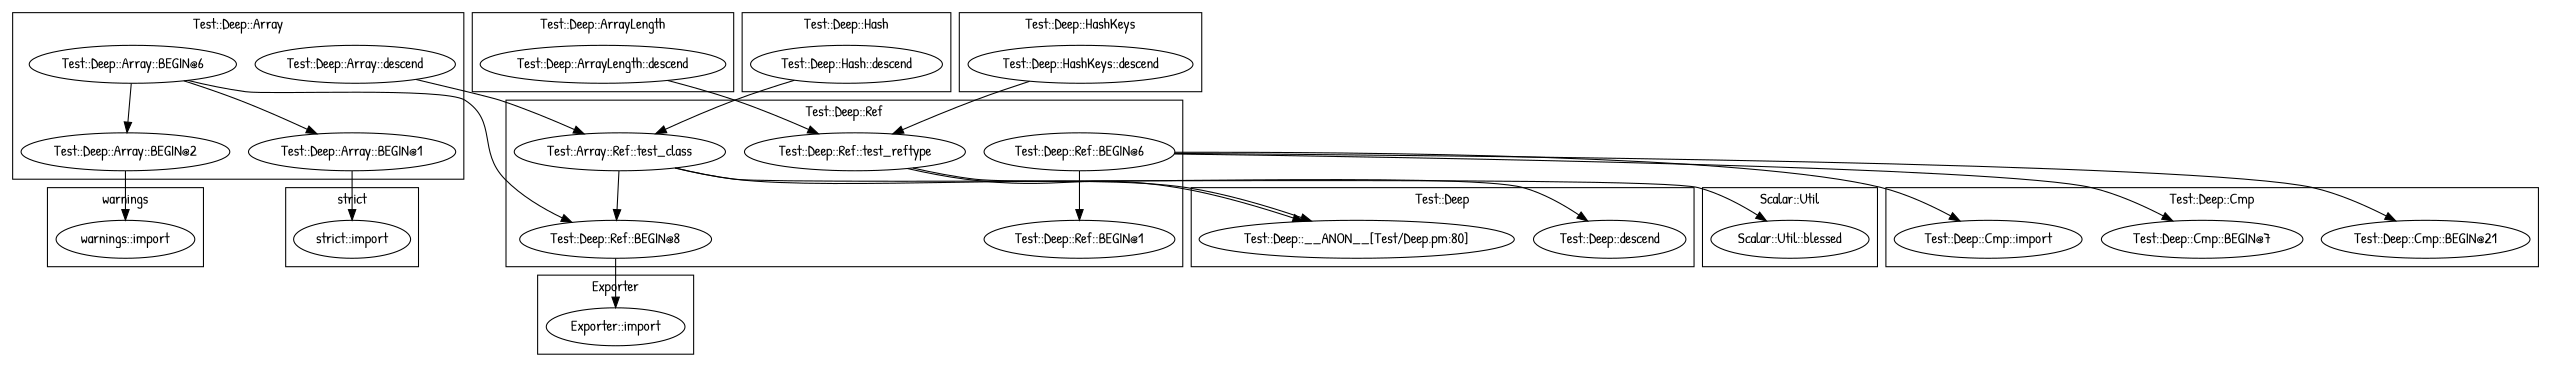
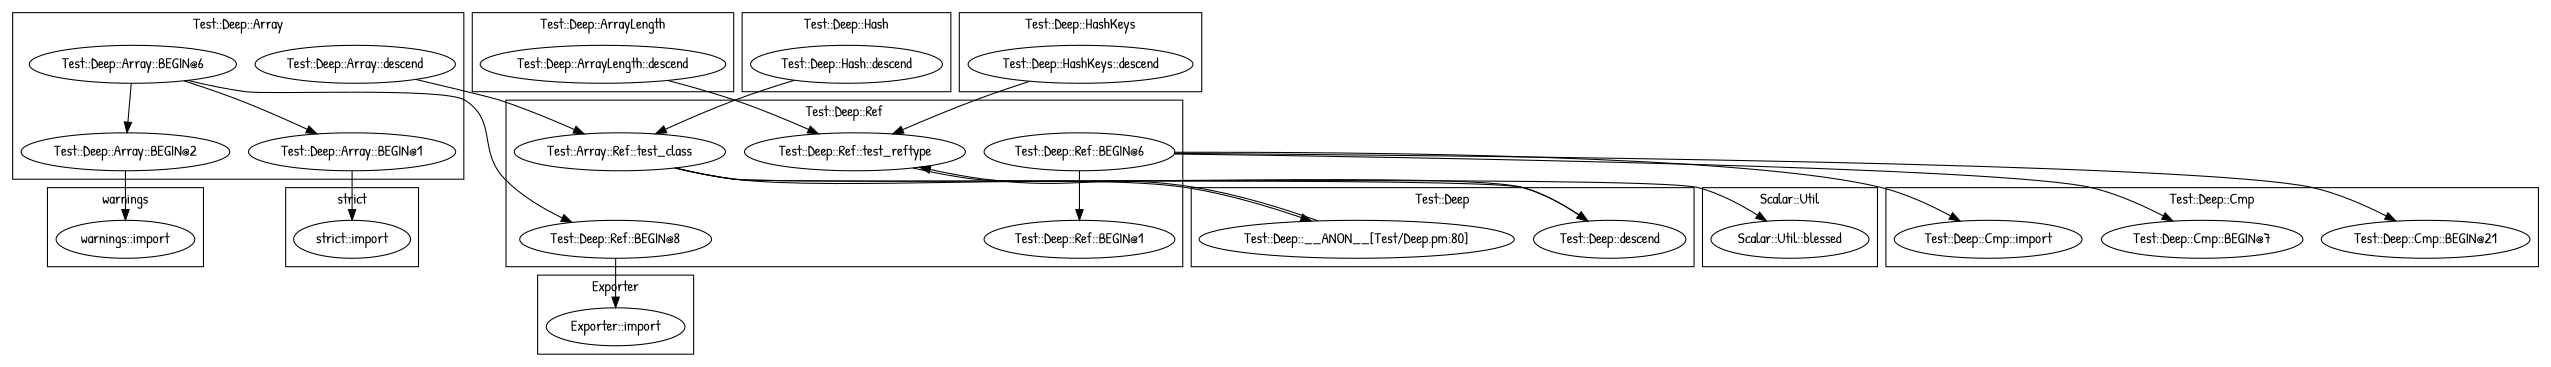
edge "Test::Deep::Ref::test_reftype" -> "Test::Deep::__ANON__[Test/Deep.pm:80]": reversed
edge "Test::Array::Ref::test_class" -> "Test::Deep::Ref::BEGIN@8": now "Test::Array::Ref::test_class" -> "Test::Deep::descend"
